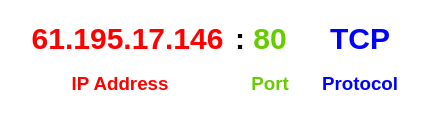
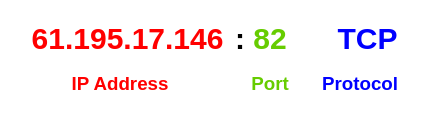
node "80": label "80" -> "82"
node "TCP": moved (360, 38) -> (368, 38)
